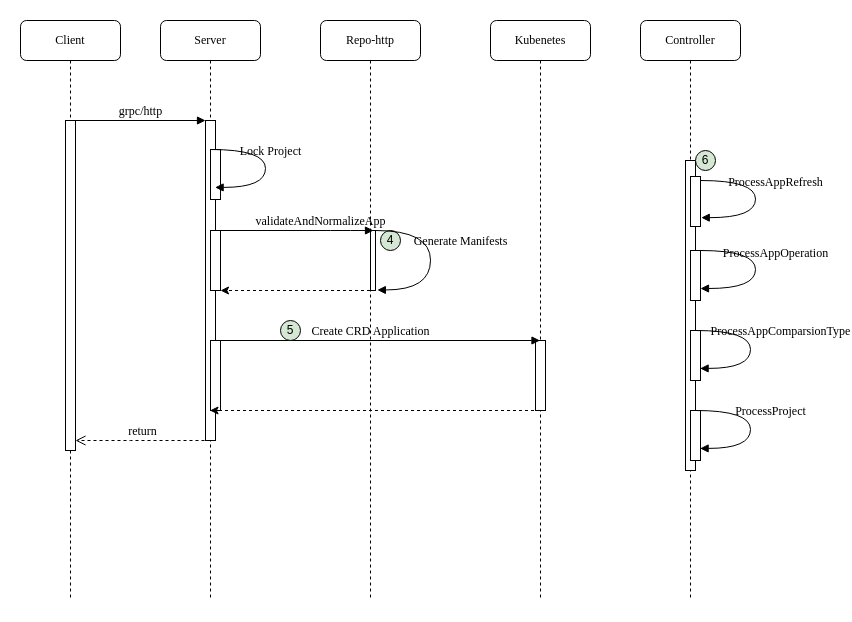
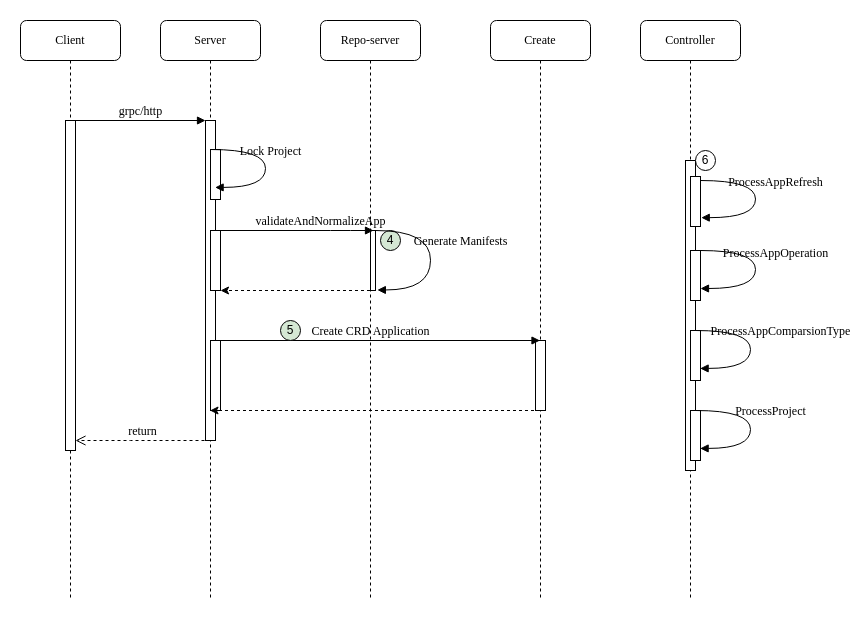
node "Repo-http": label "Repo-http" -> "Repo-server"
node "Kubenetes": label "Kubenetes" -> "Create"
node "6": fillcolor #d5e8d4 -> #ffffff
